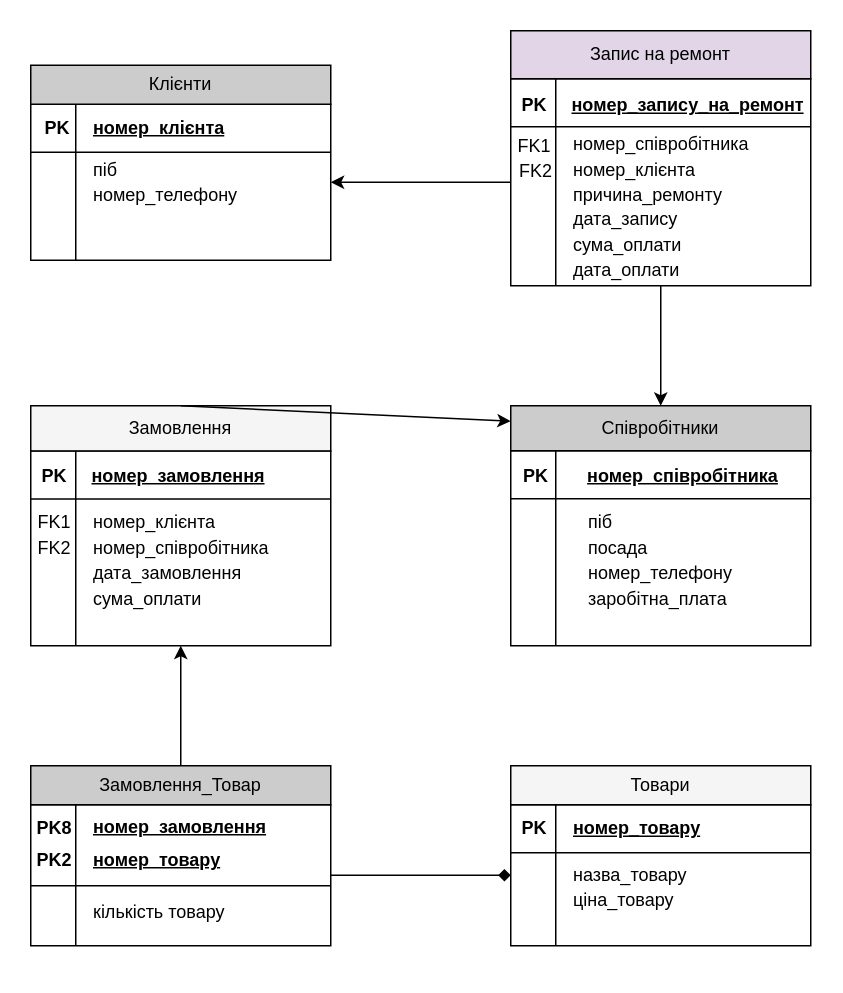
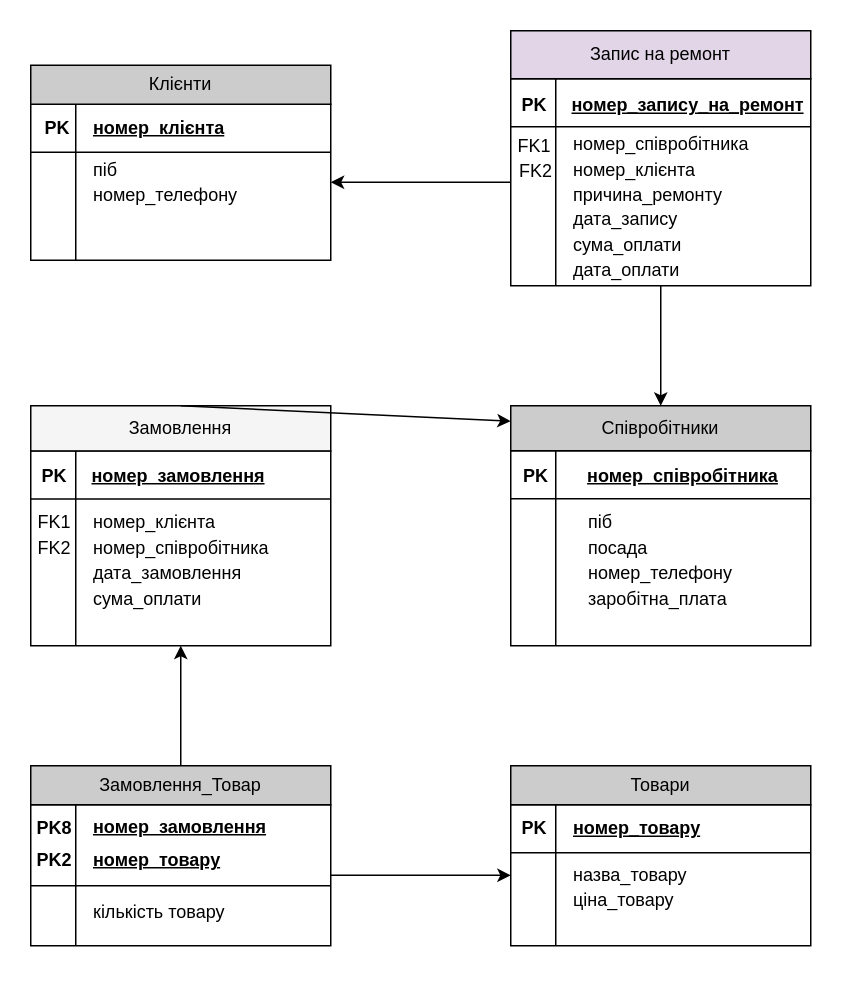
node "Товари": fillcolor #f5f5f5 -> #cccccc
edge "кількість товару" -> "назва_товару ціна_товару": arrowhead diamond -> classic
